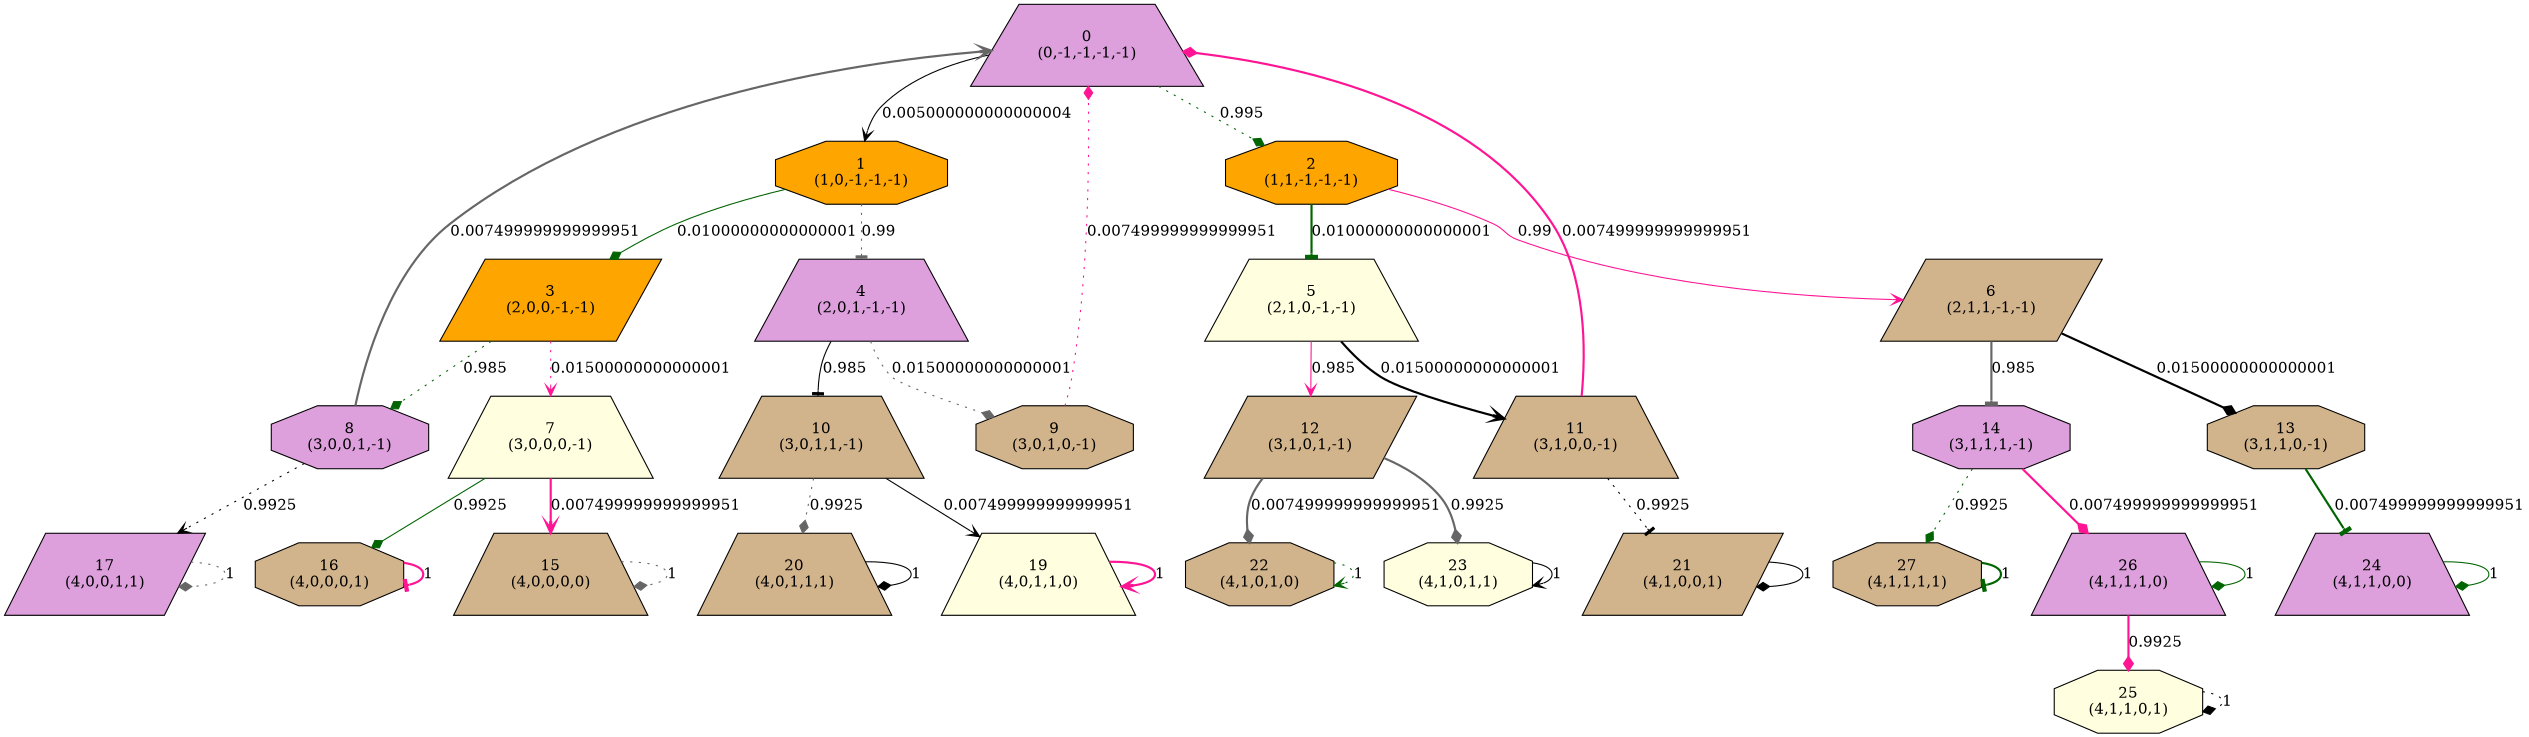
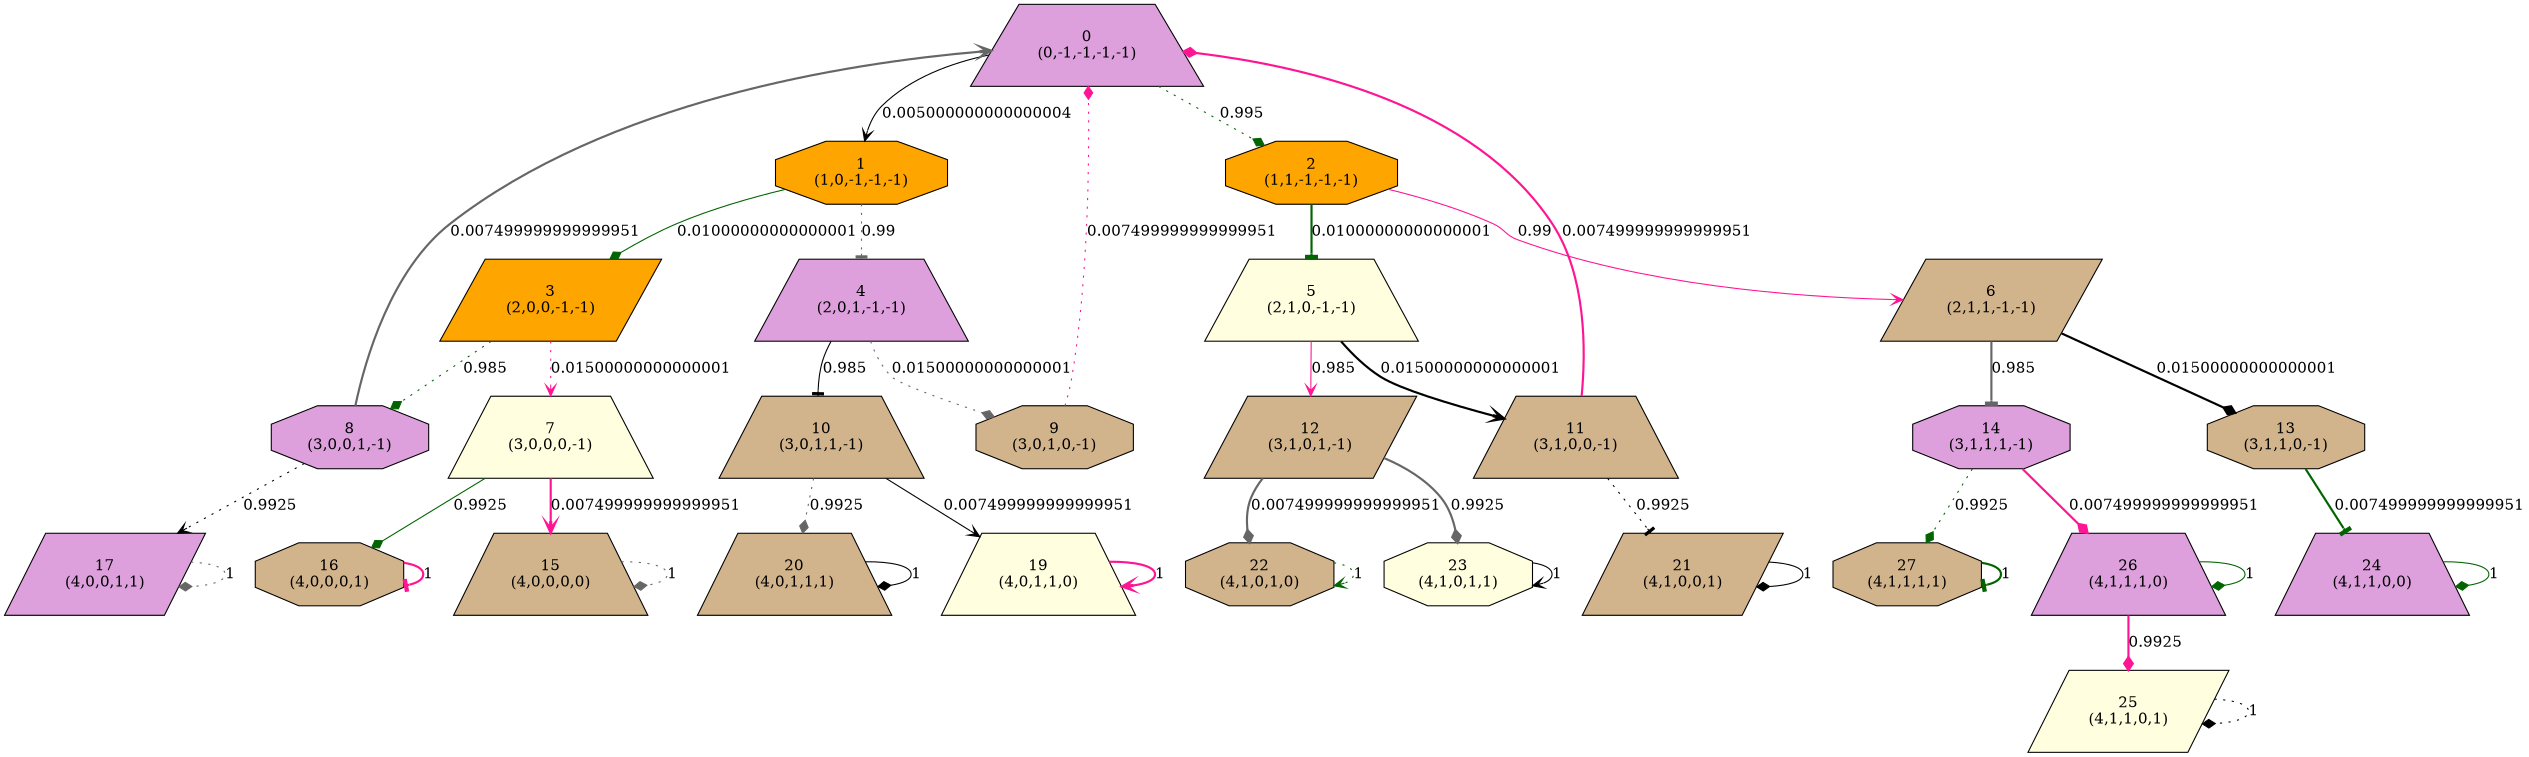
node "25 (4,1,1,0,1)": shape octagon -> parallelogram
